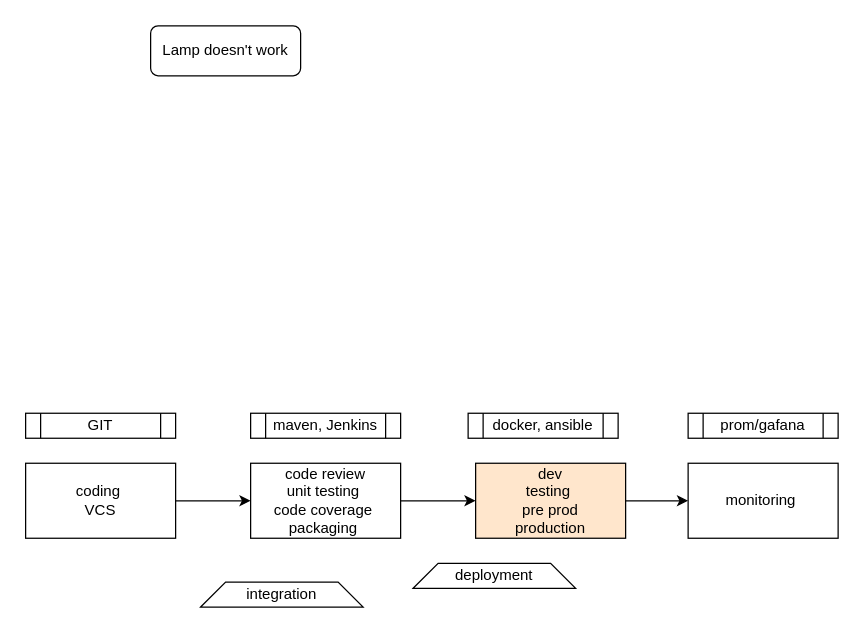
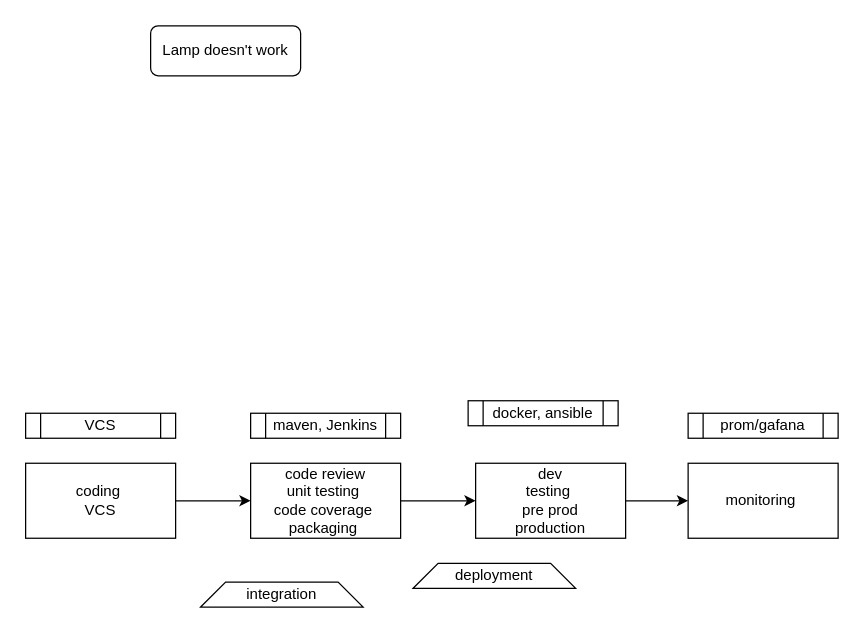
node "GIT": label "GIT" -> "VCS"
node "docker, ansible": moved (543, 426) -> (543, 413)
node "dev testing pre prod production": fillcolor #ffe6cc -> #ffffff
